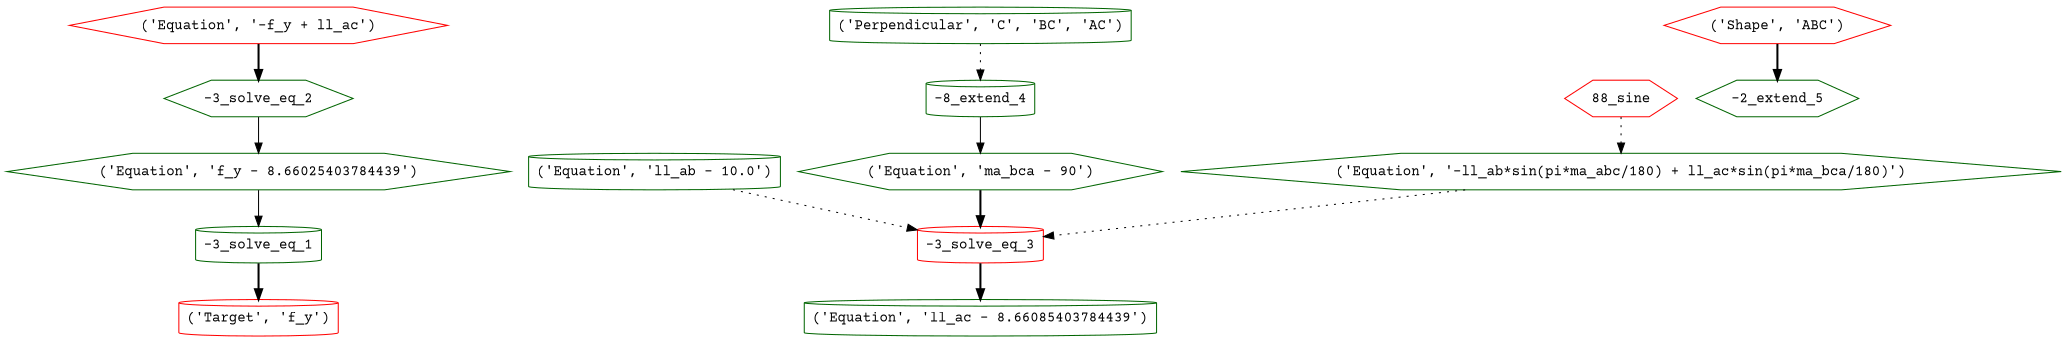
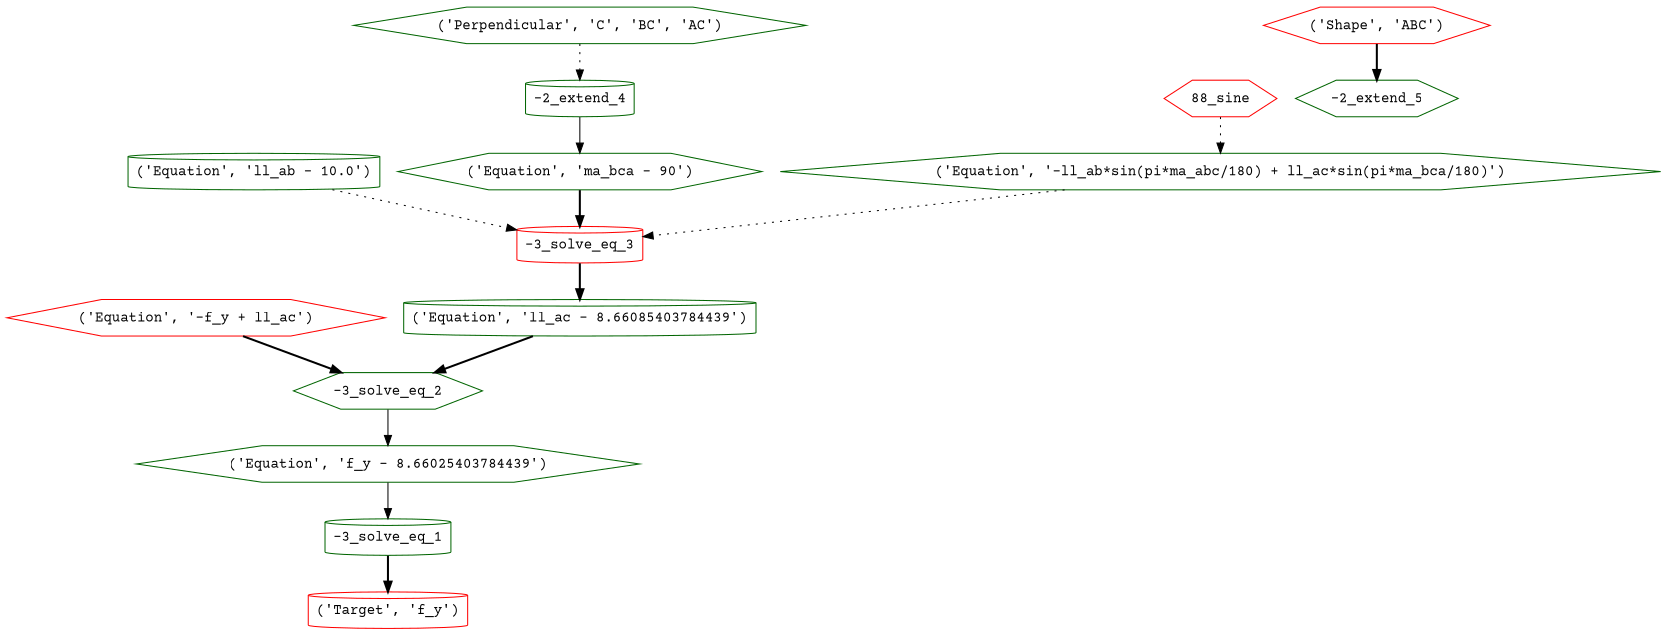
node "('Perpendicular', 'C', 'BC', 'AC')": shape cylinder -> hexagon
node "-8_extend_4": label "-8_extend_4" -> "-2_extend_4"
edge "('Equation', 'll_ac - 8.66085403784439')" -> "-3_solve_eq_2": added
